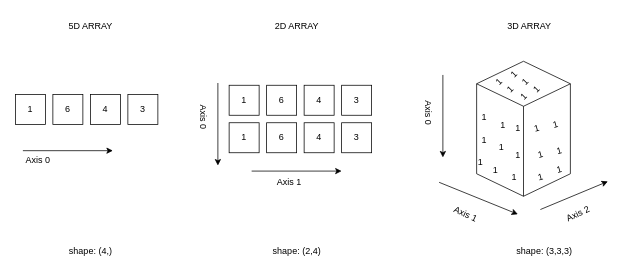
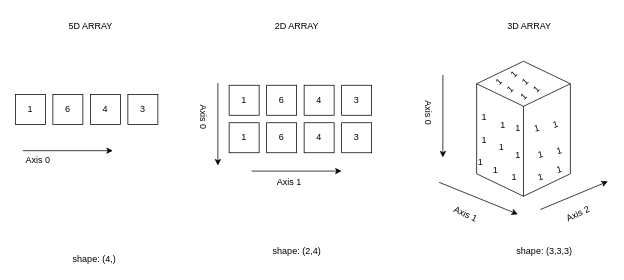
node "shape: (4,)": moved (90, 252) -> (94, 259)
